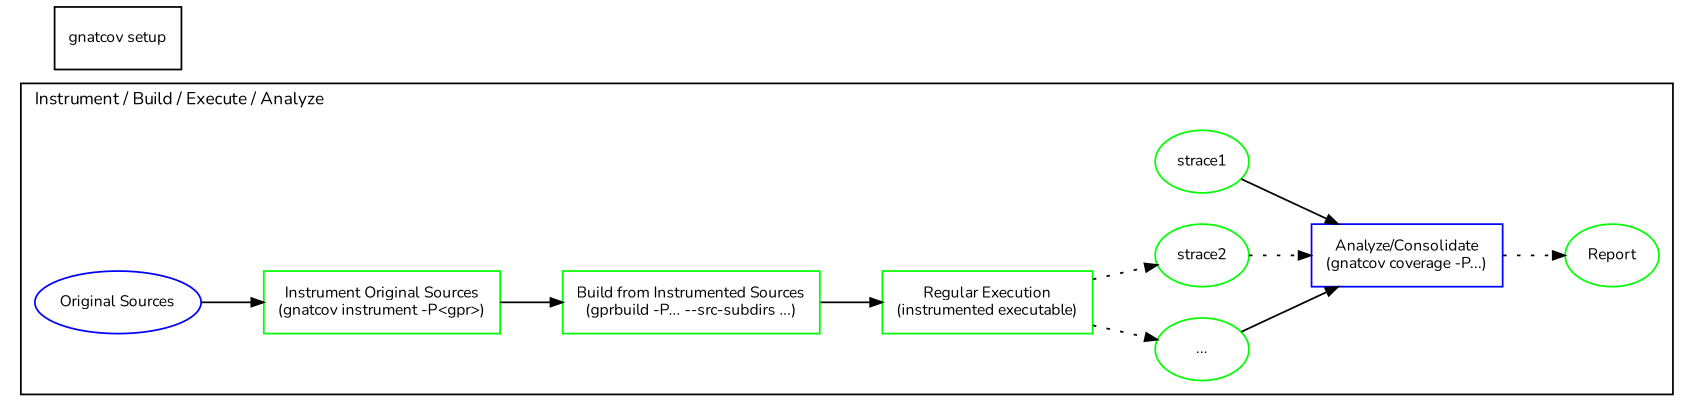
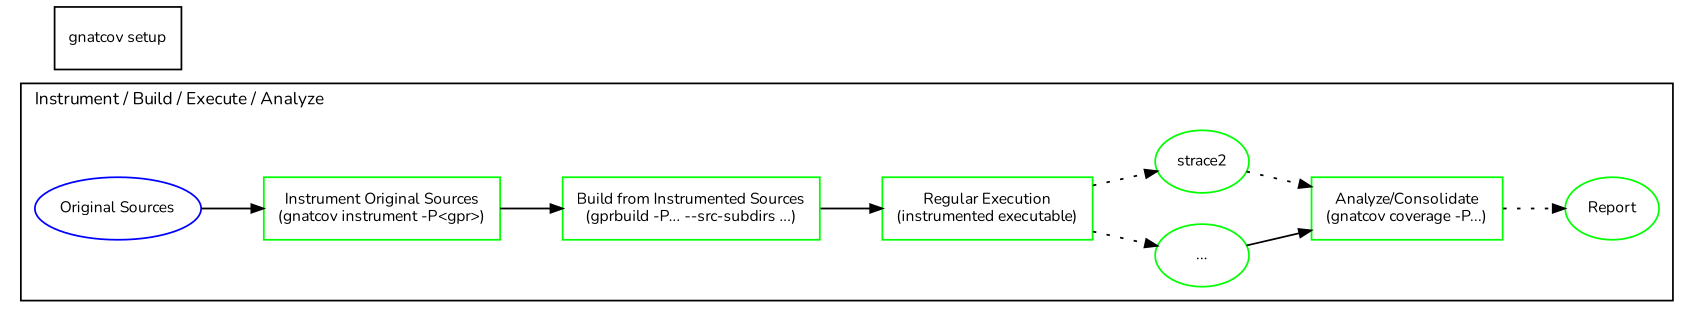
node "strace1": removed
node "Analyze/Consolidate (gnatcov coverage -P...)": color blue -> green
